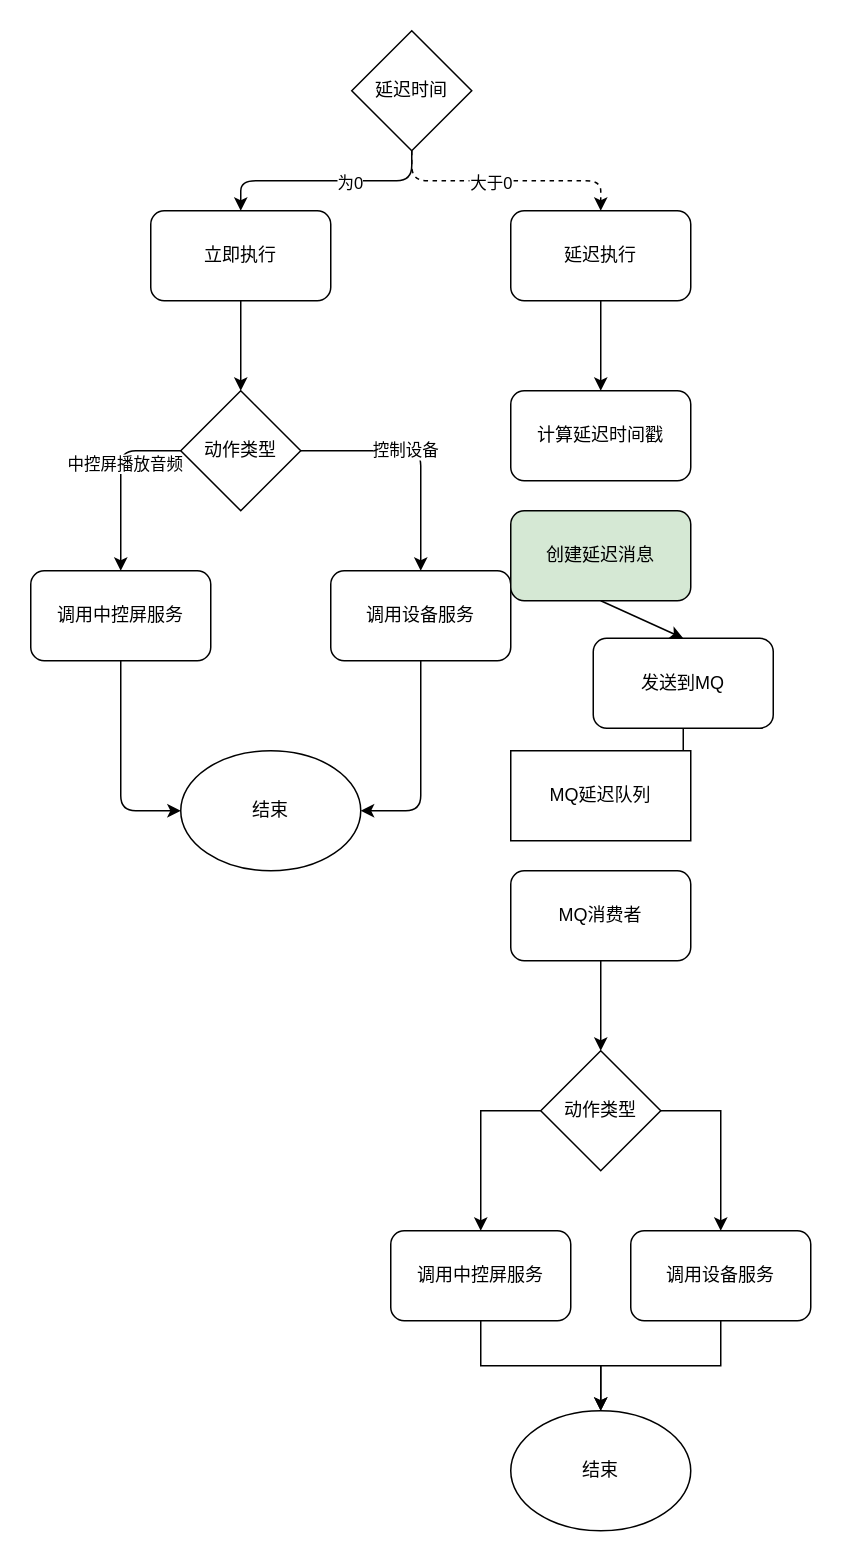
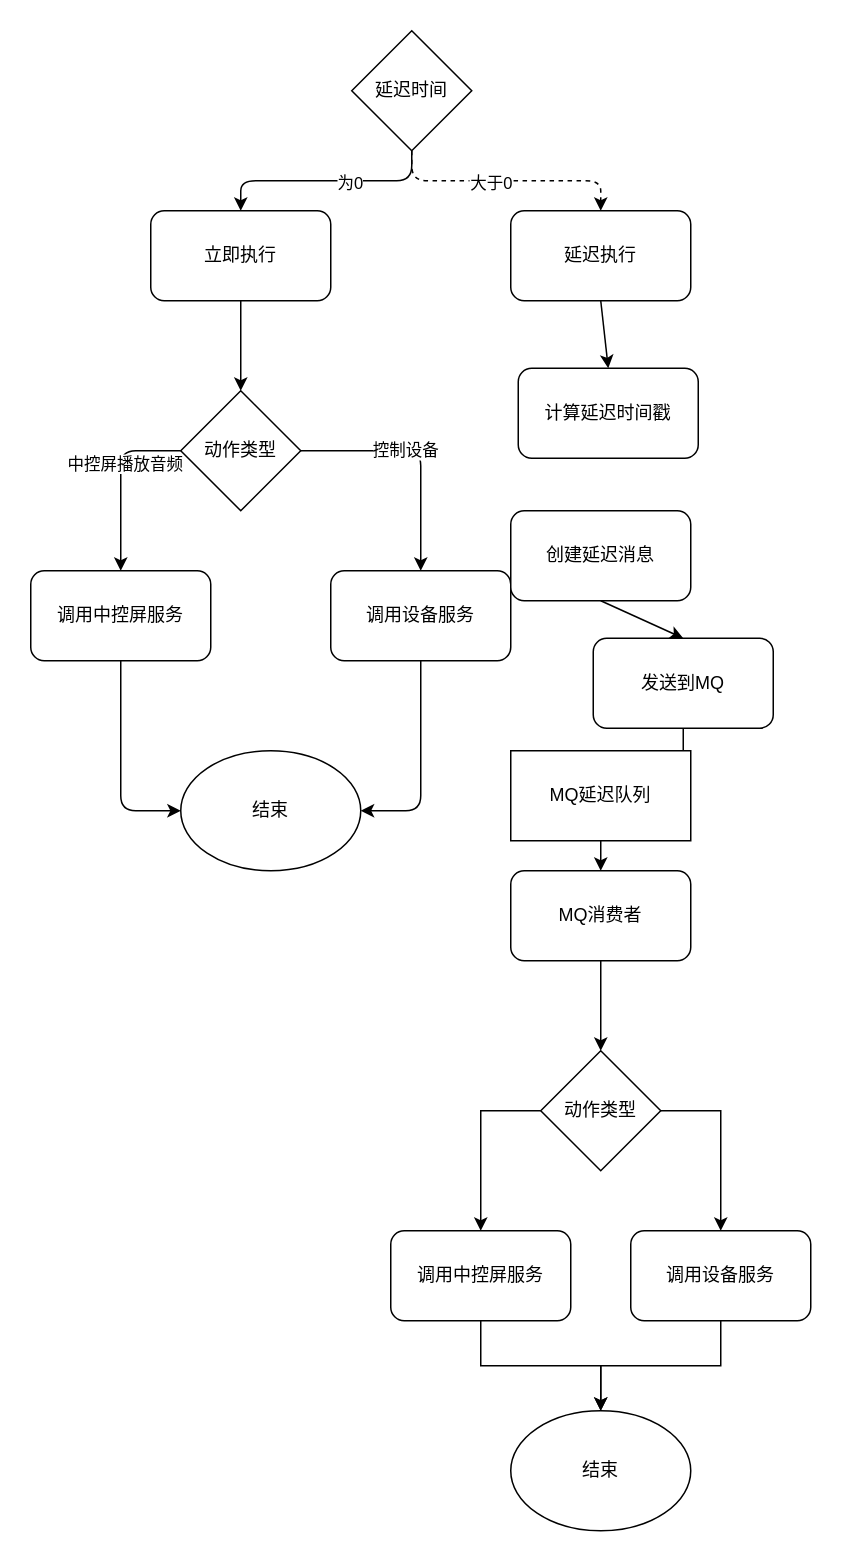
node "计算延迟时间戳": moved (601, 436) -> (608, 413)
node "创建延迟消息": fillcolor #d5e8d4 -> #ffffff
edge "MQ延迟队列" -> "MQ消费者": added
